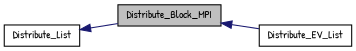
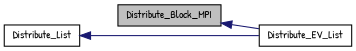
edge "Distribute_Block_MPI" -> "Distribute_List": now "Distribute_EV_List" -> "Distribute_List"
